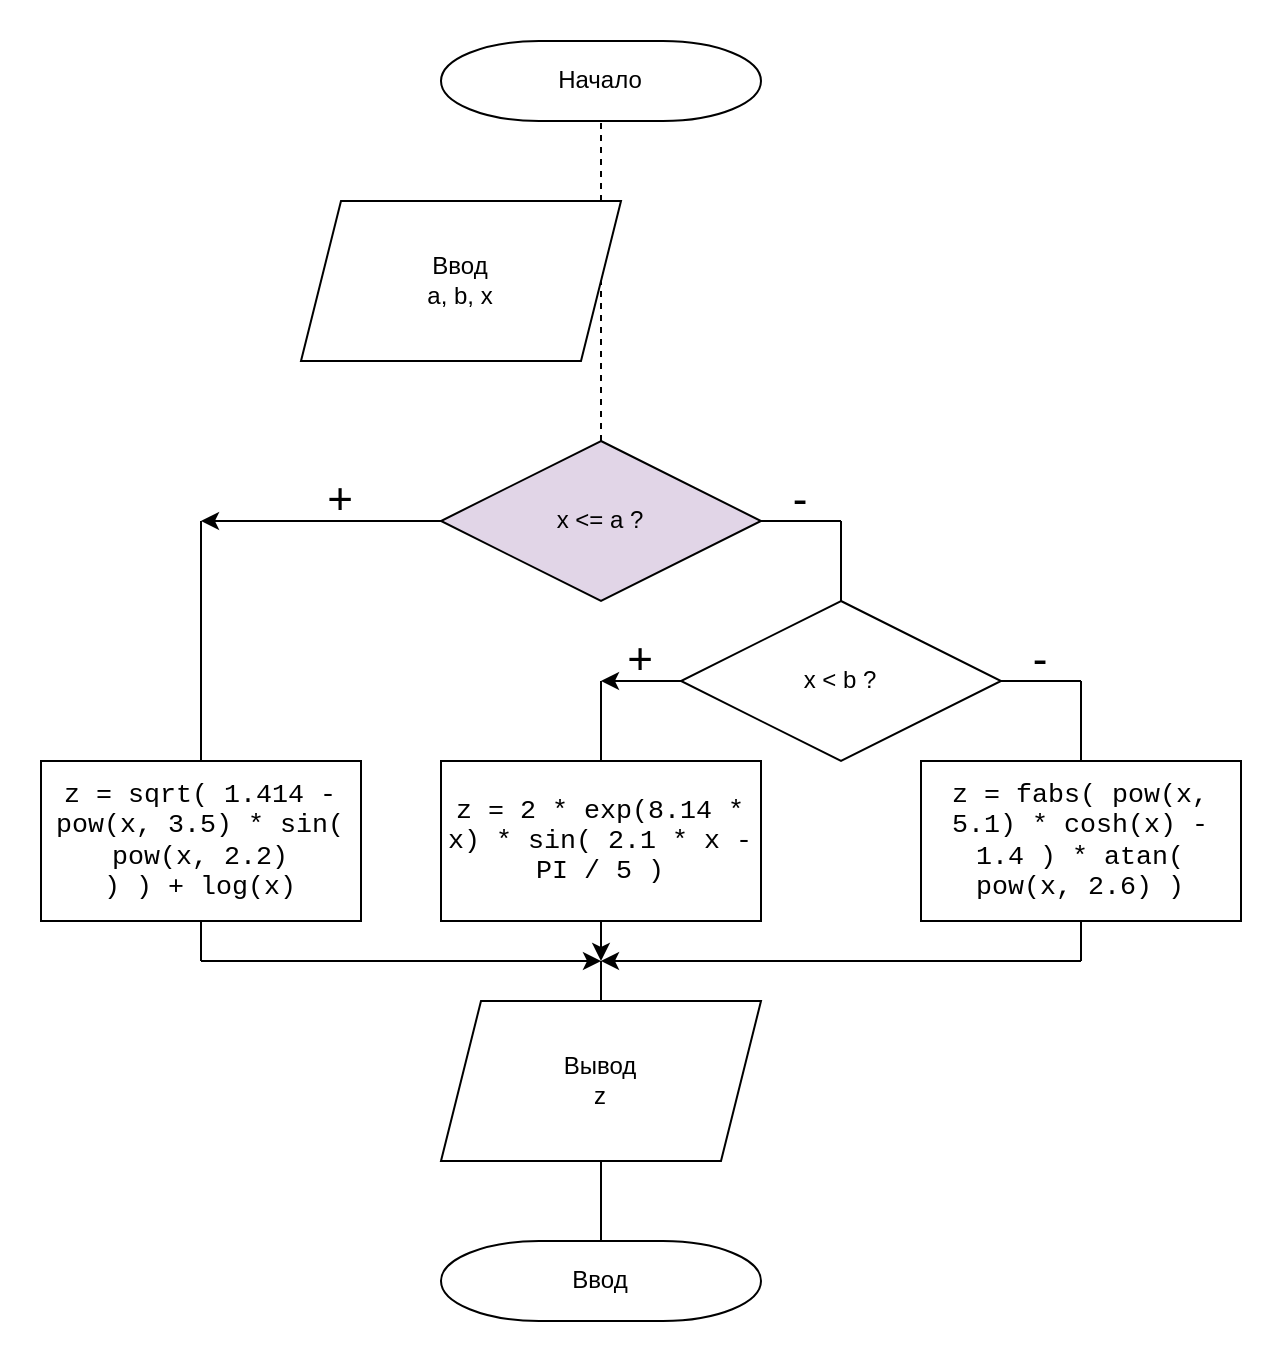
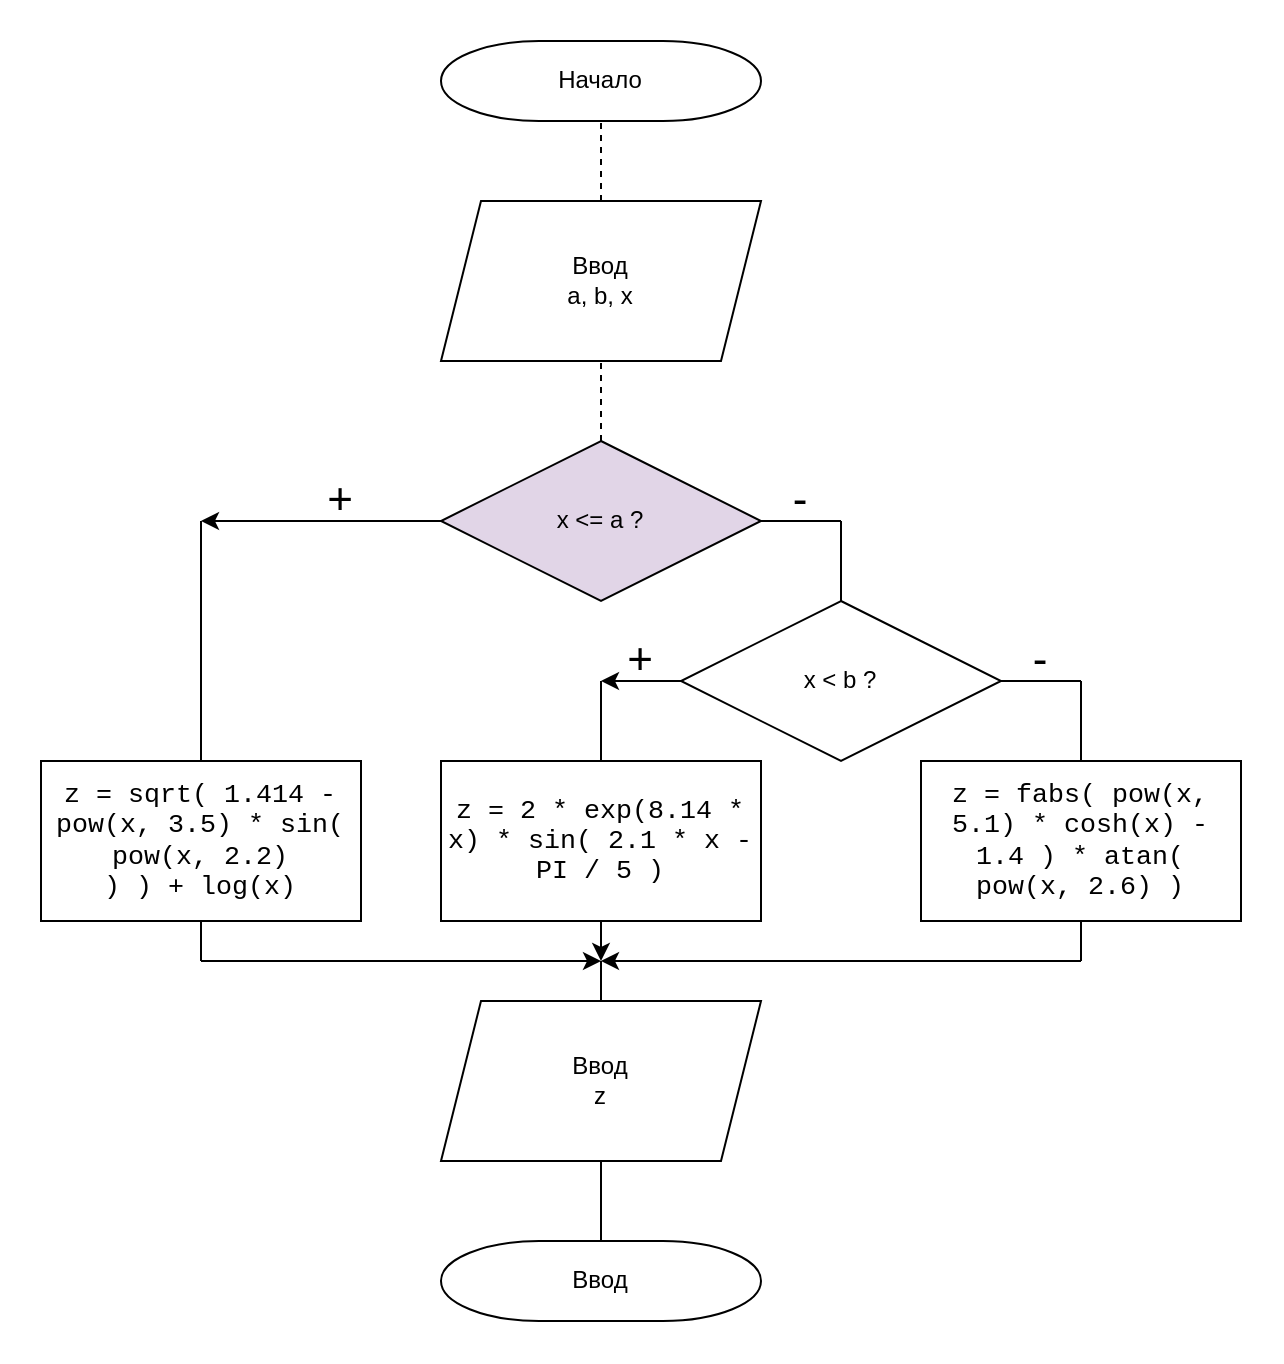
node "Ввод a, b, x": moved (461, 281) -> (601, 281)
node "Вывод z": label "Вывод z" -> "Ввод z"
